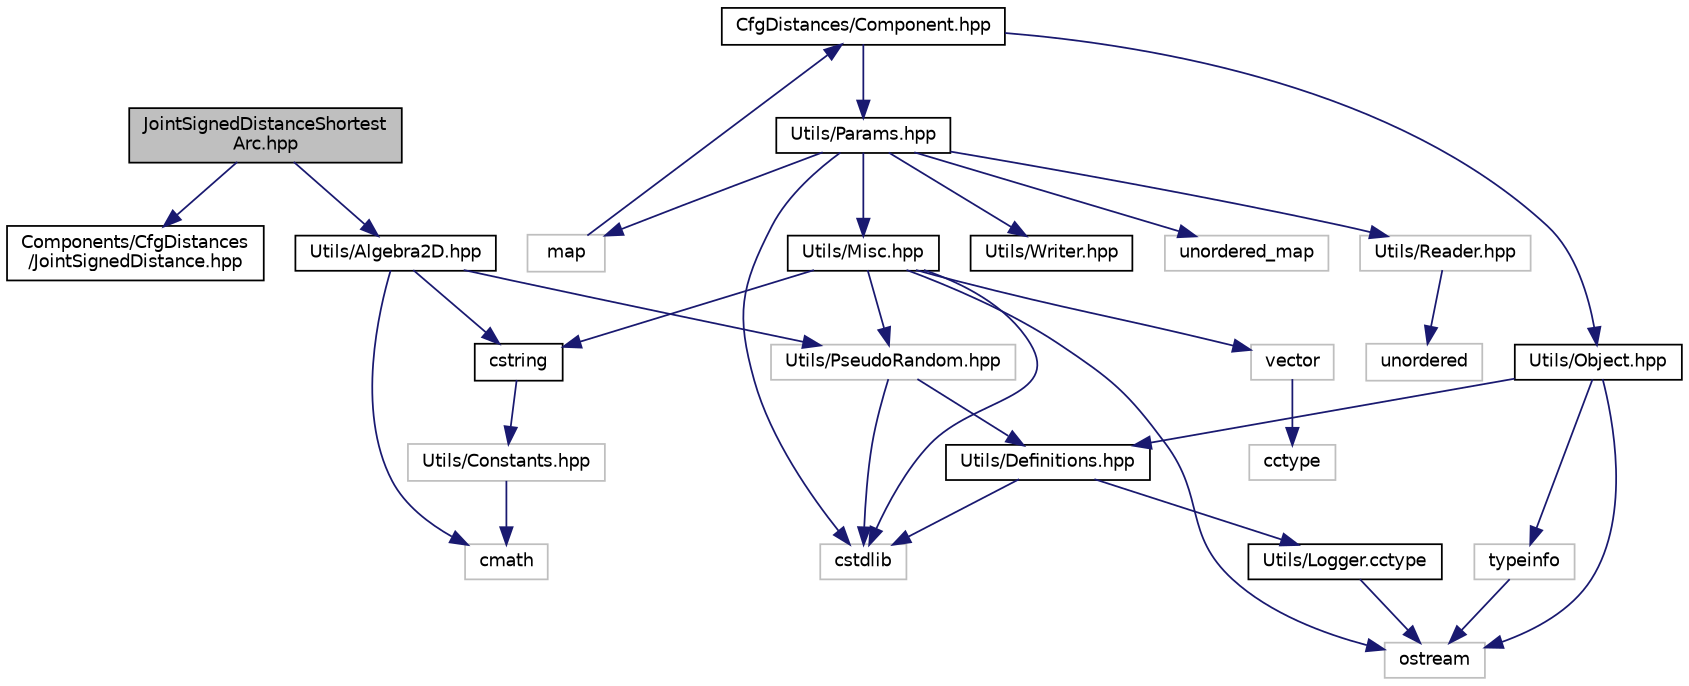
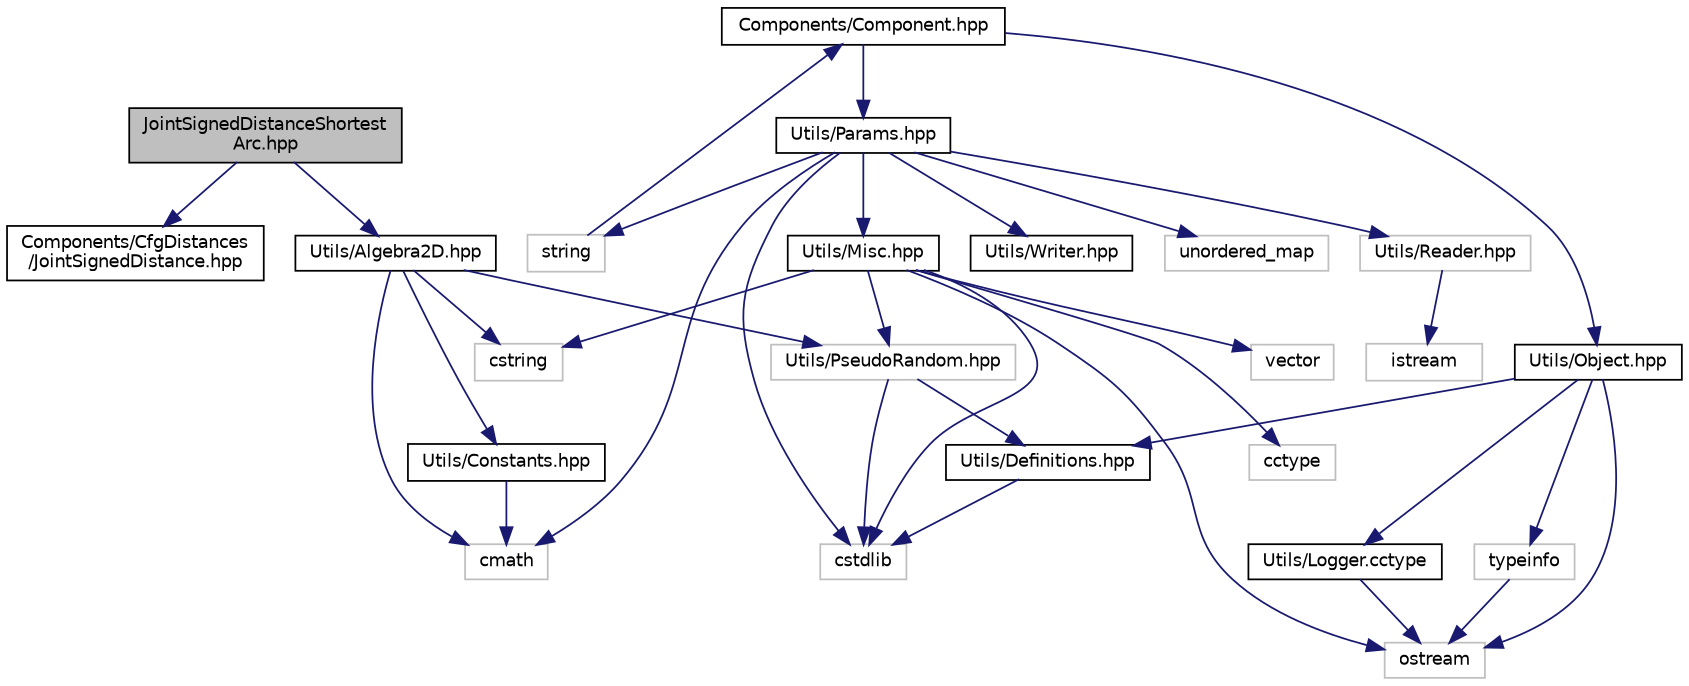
node "CfgDistances/Component.hpp": label "CfgDistances/Component.hpp" -> "Components/Component.hpp"
node "map": label "map" -> "string"
edge "Utils/Params.hpp" -> "cmath": added
node "cstring": color black -> grey75
node "unordered": label "unordered" -> "istream"
edge "cstring" -> "Utils/Constants.hpp": now "Utils/Algebra2D.hpp" -> "Utils/Constants.hpp"
edge "vector" -> "cctype": now "Utils/Misc.hpp" -> "cctype"
node "Utils/Constants.hpp": color grey75 -> black
edge "Utils/Definitions.hpp" -> "Utils/Logger.cctype": now "Utils/Object.hpp" -> "Utils/Logger.cctype"
